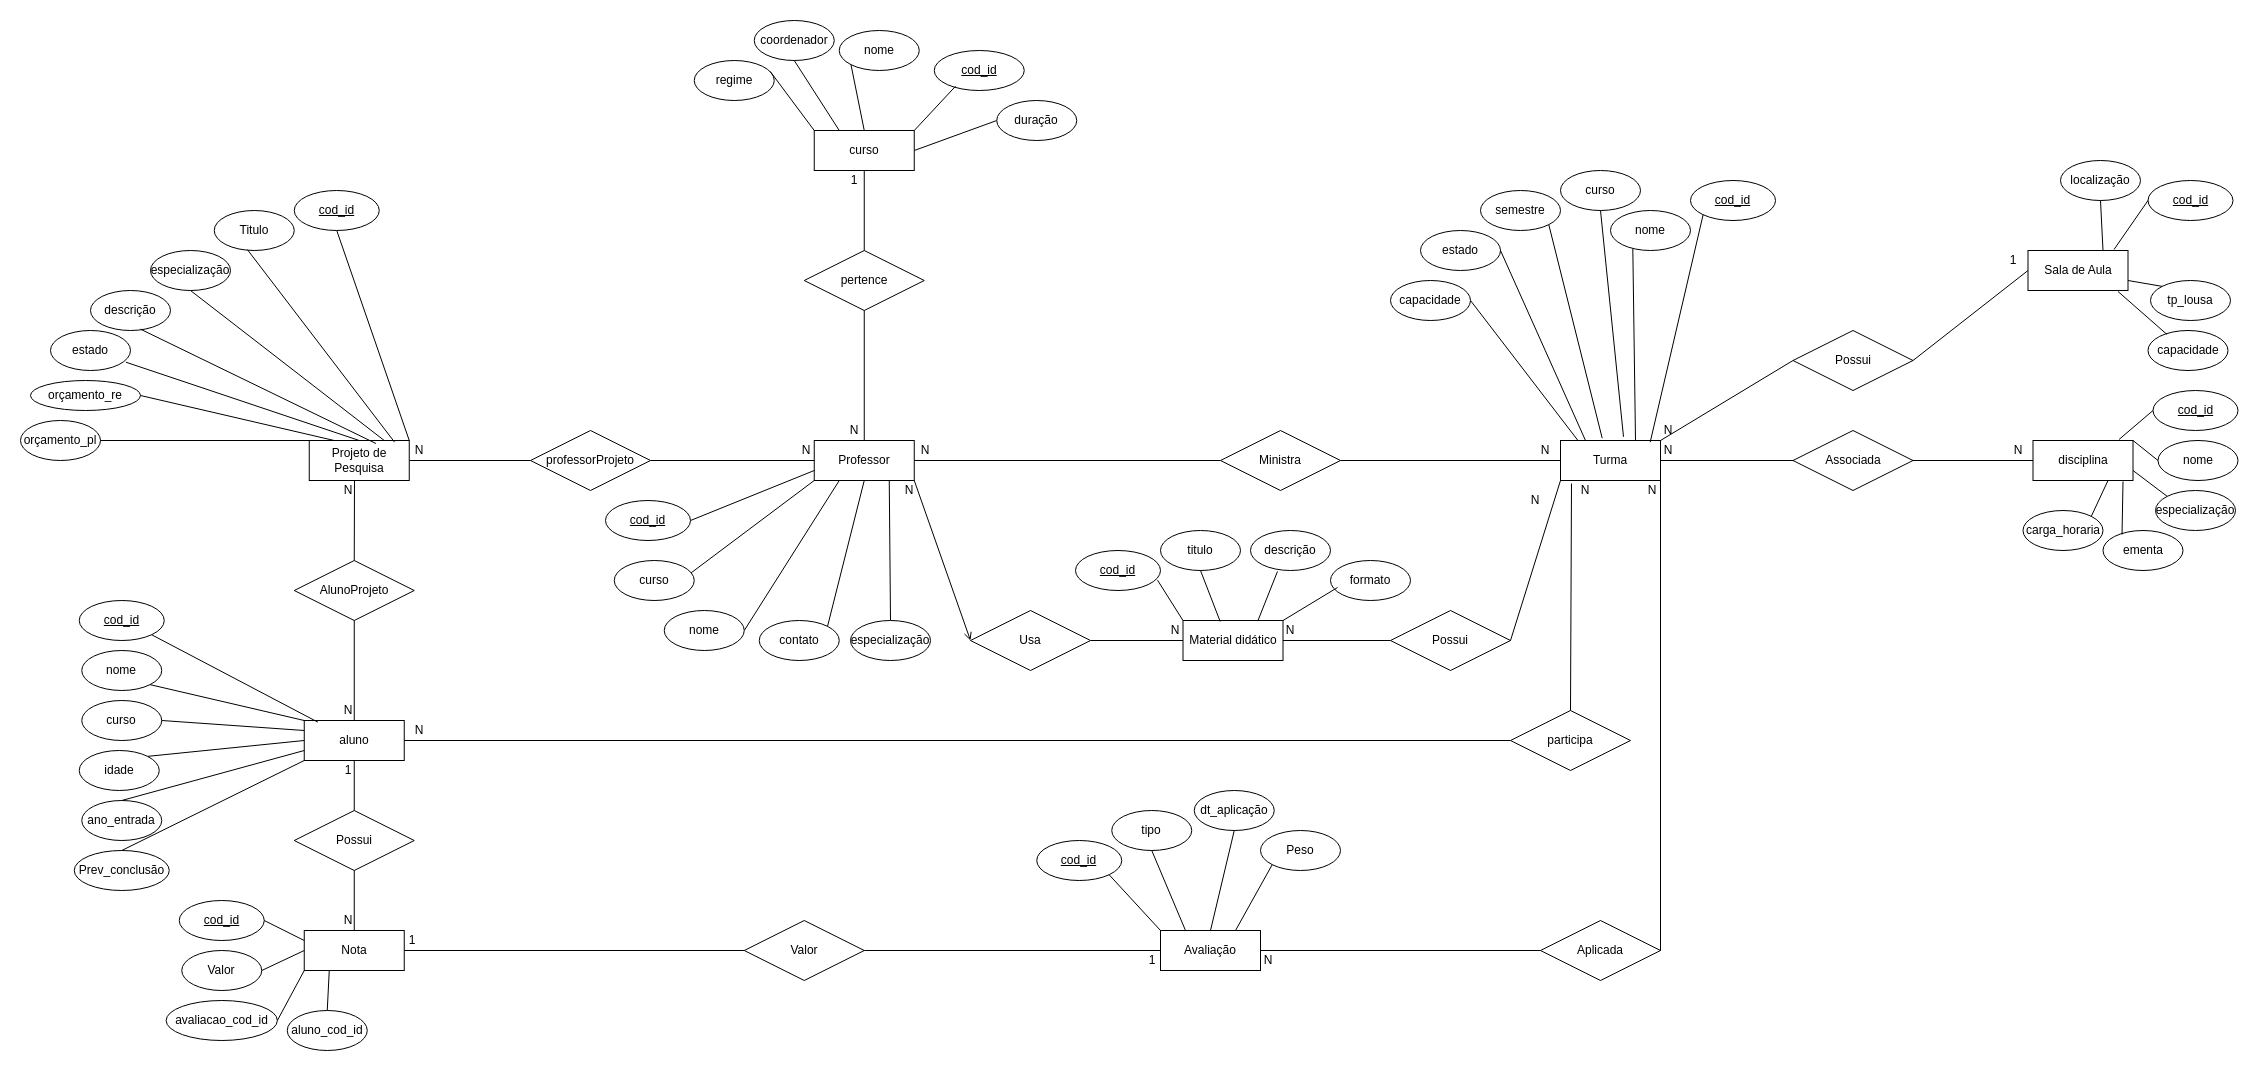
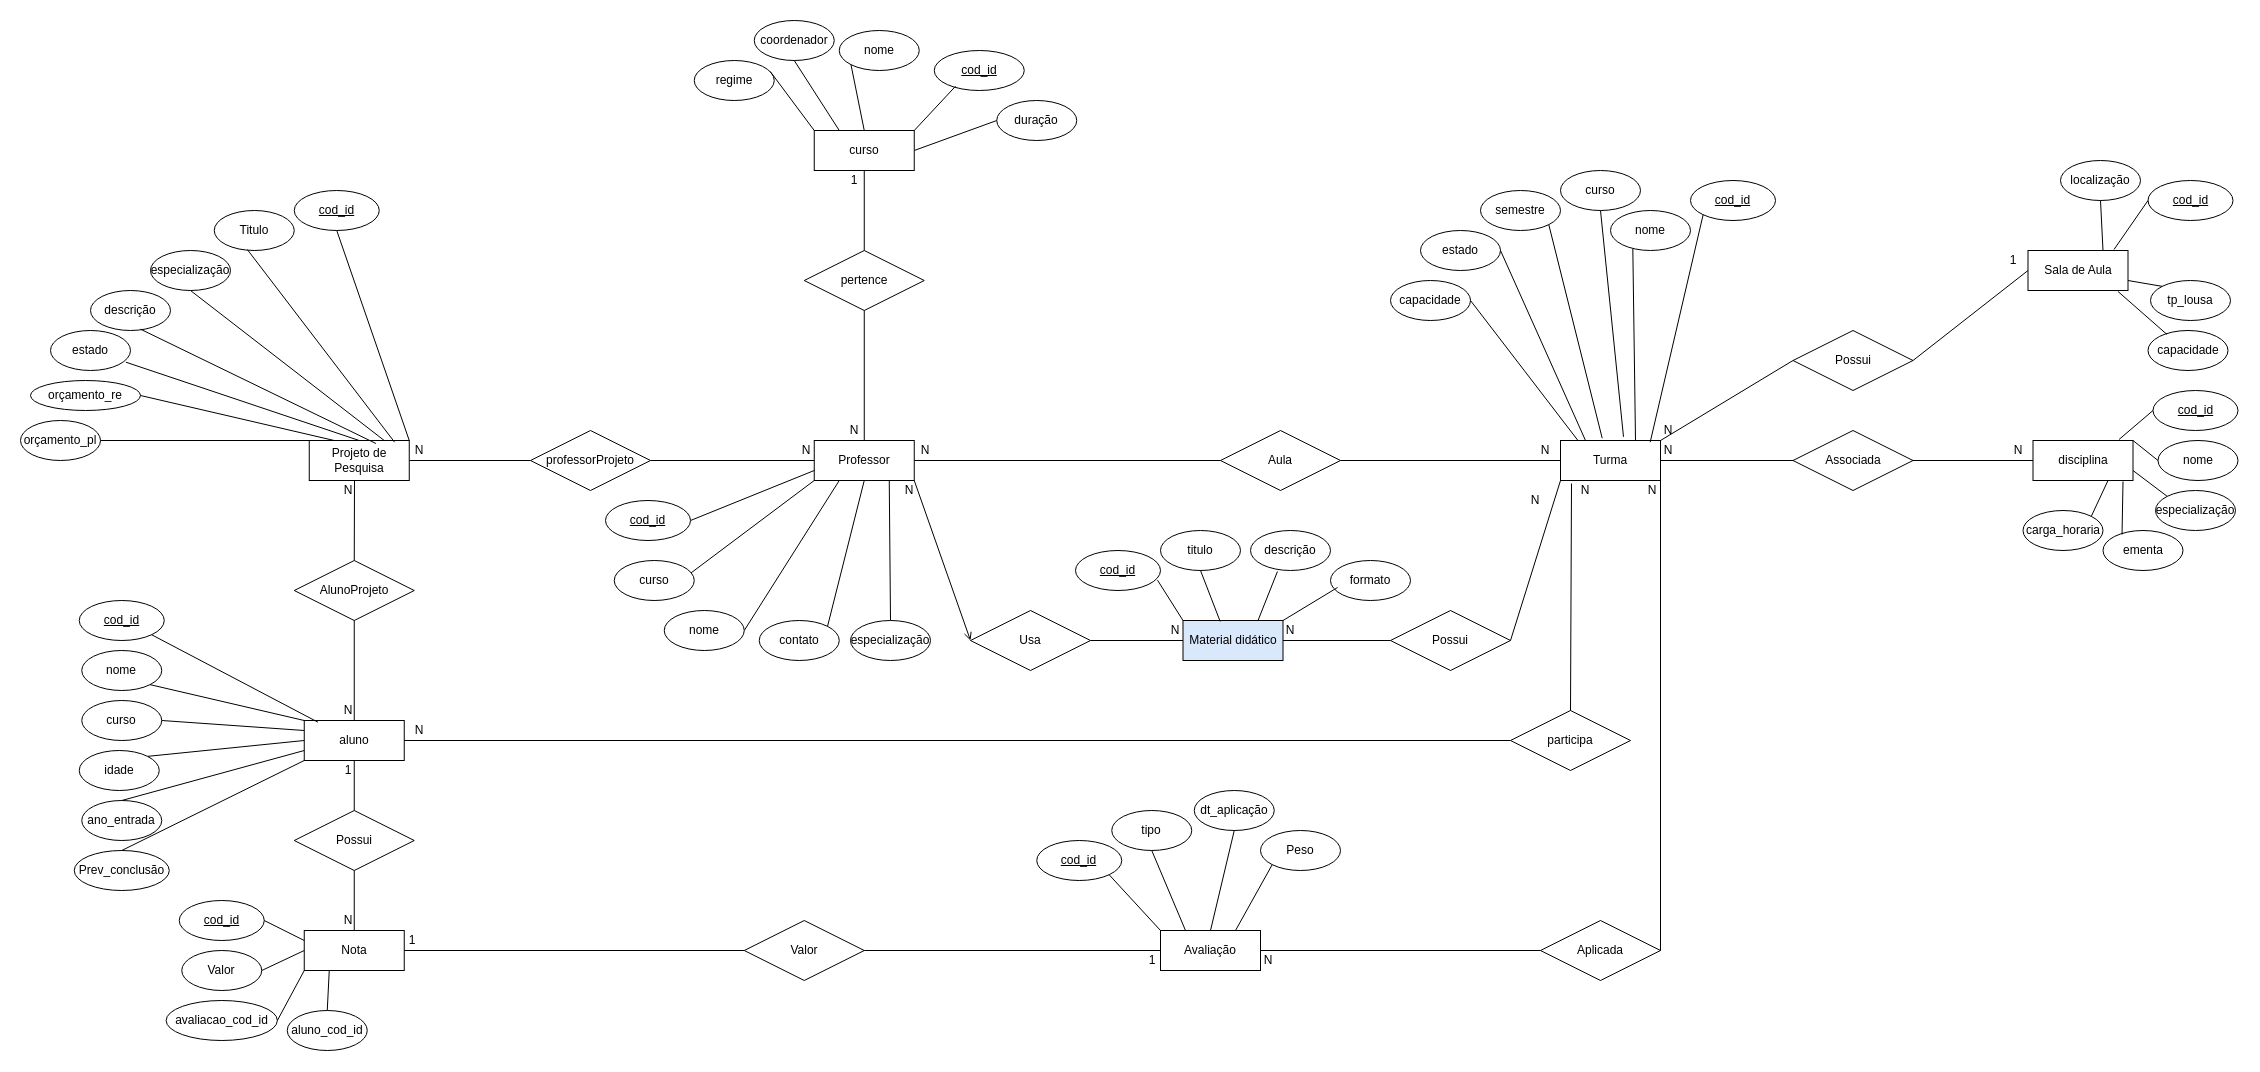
node "Ministra": label "Ministra" -> "Aula"
node "Material didático": fillcolor #ffffff -> #dae8fc
